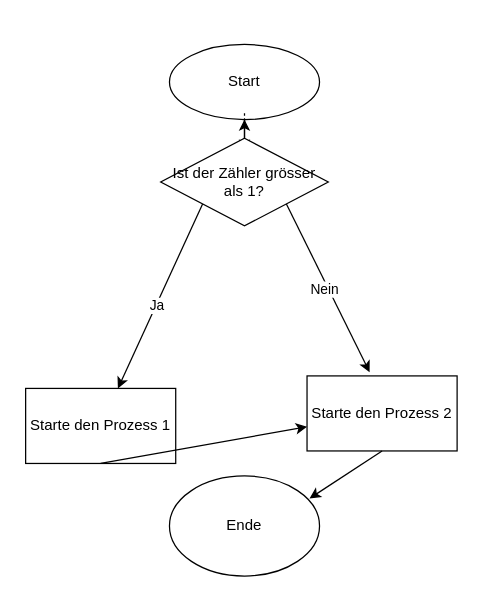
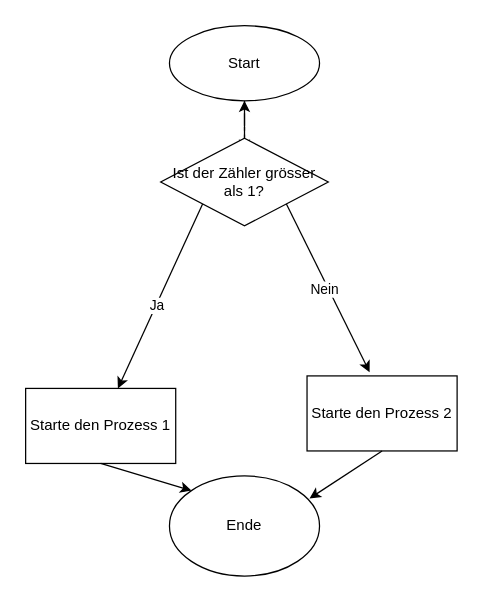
node "Start": moved (244, 82) -> (244, 63)
edge "Starte den Prozess 1" -> "Starte den Prozess 2": now "Starte den Prozess 1" -> "Ende"
